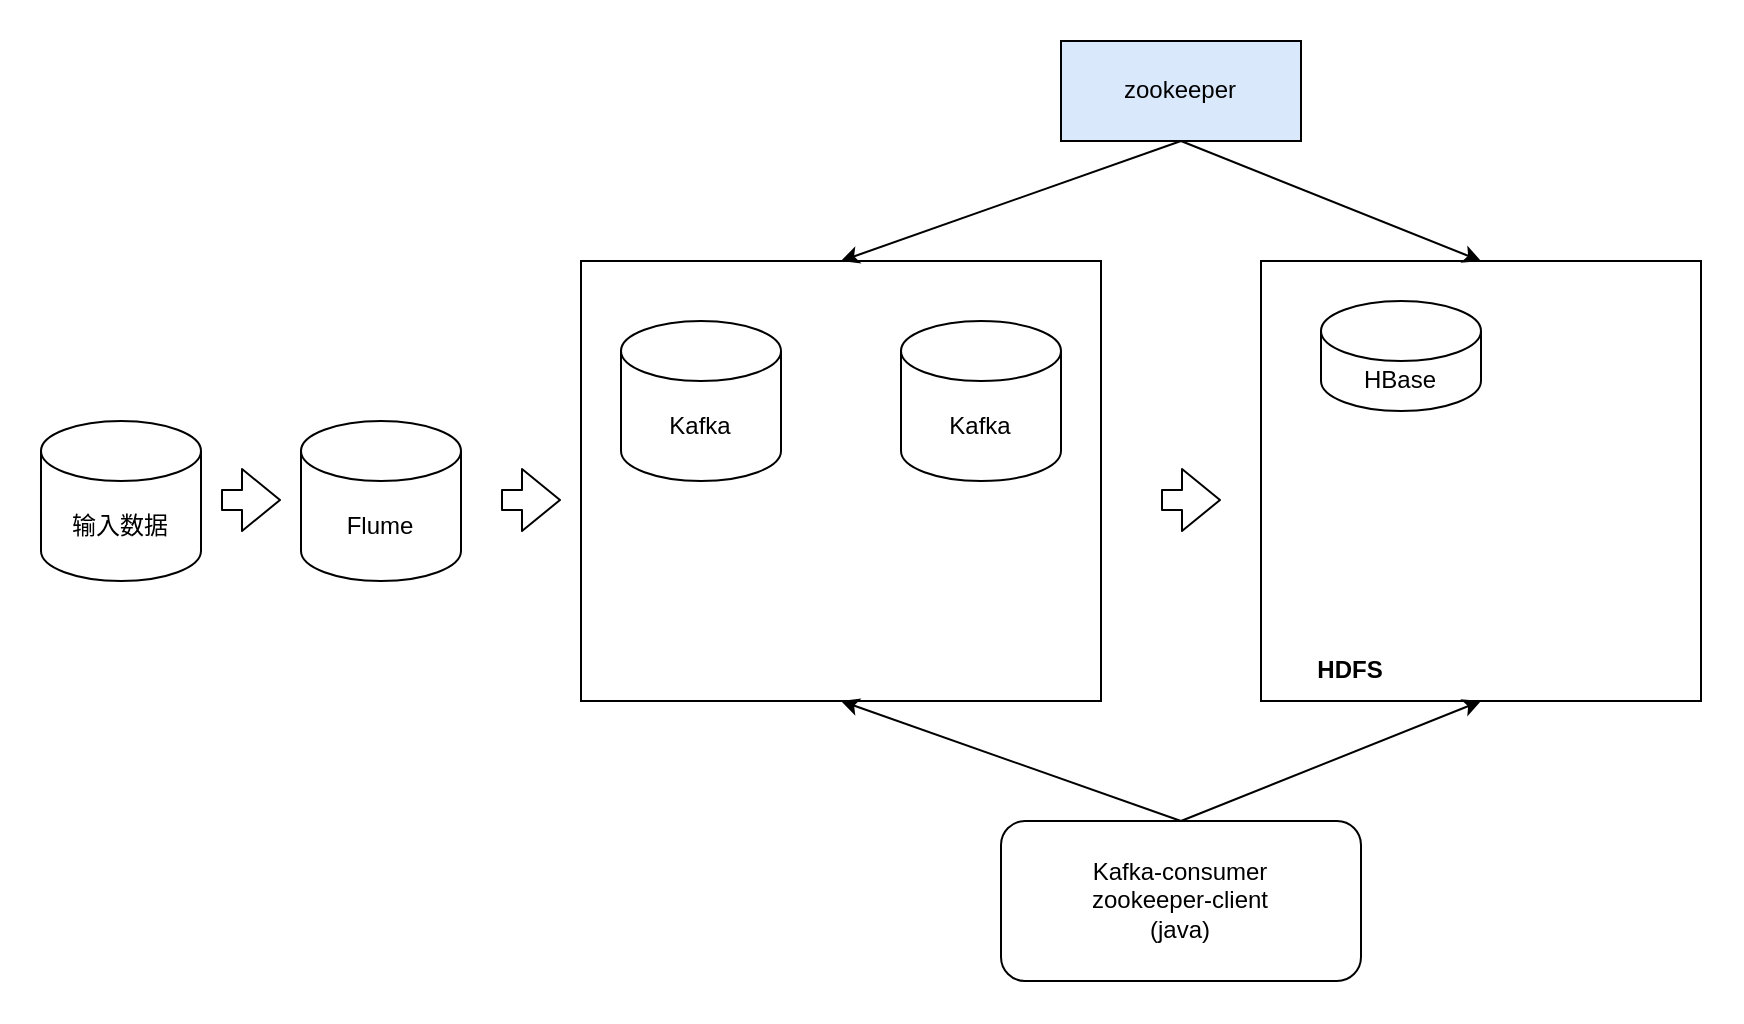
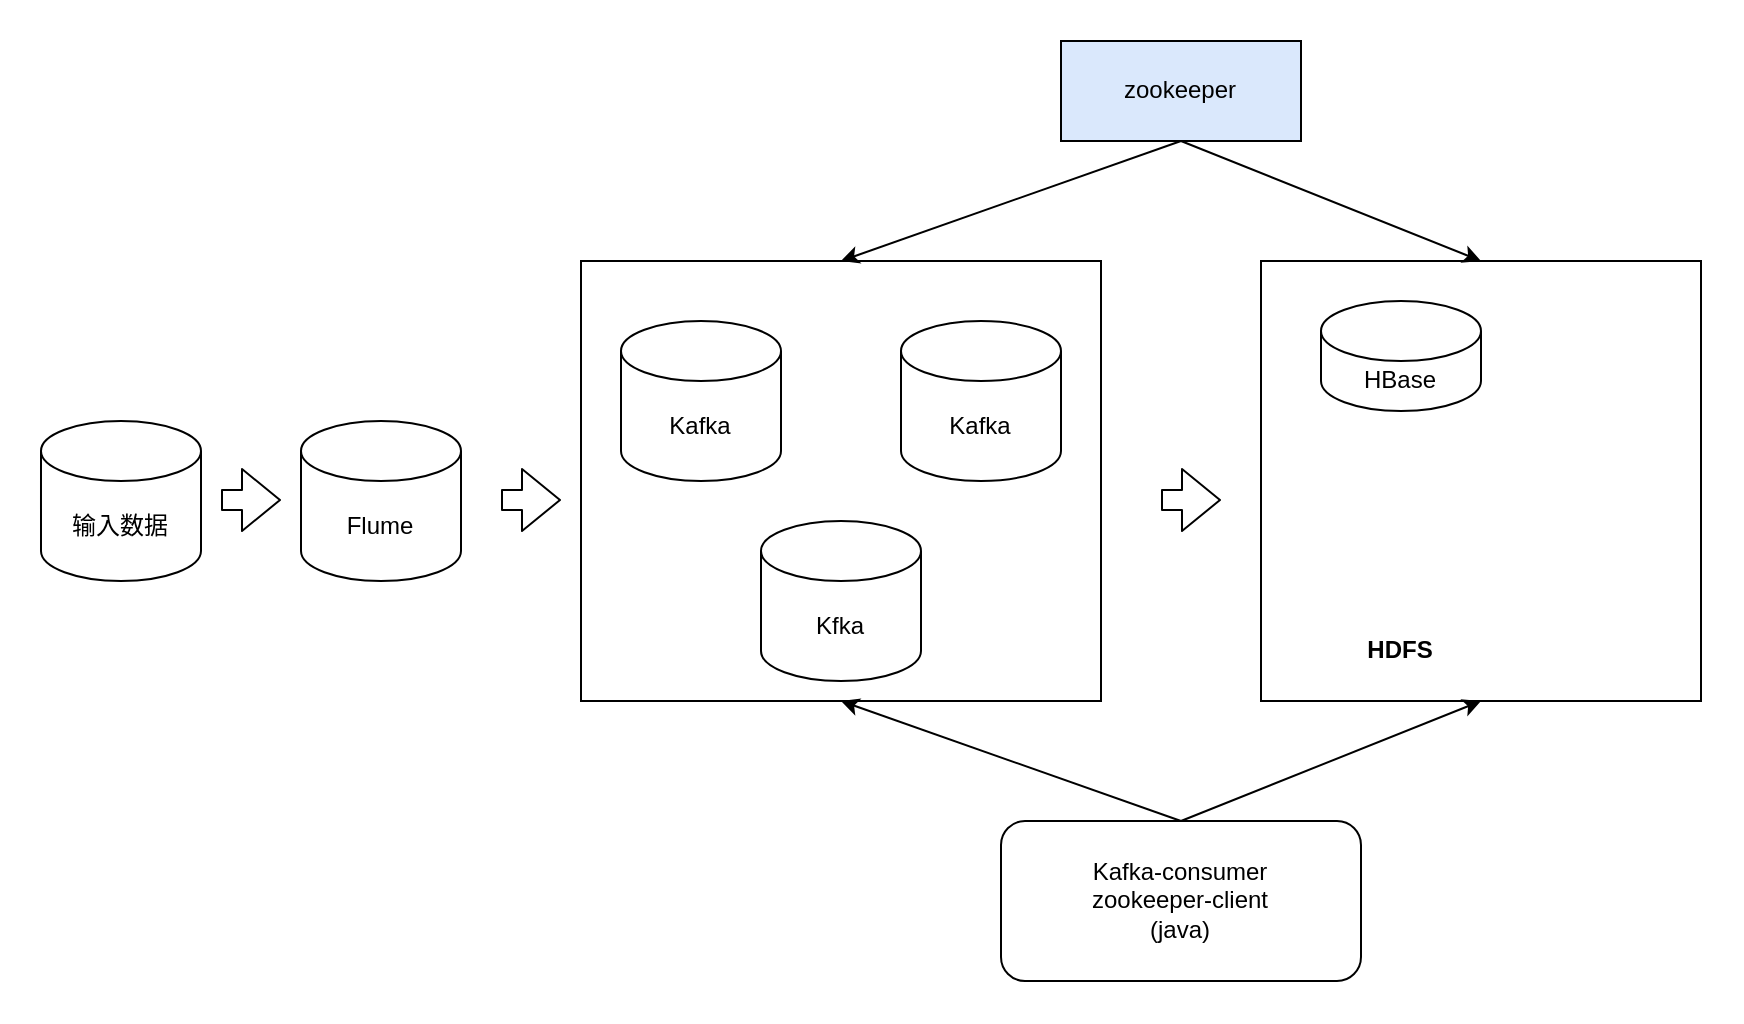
node "Kfka": added
node "HDFS": moved (1351, 671) -> (1401, 651)
